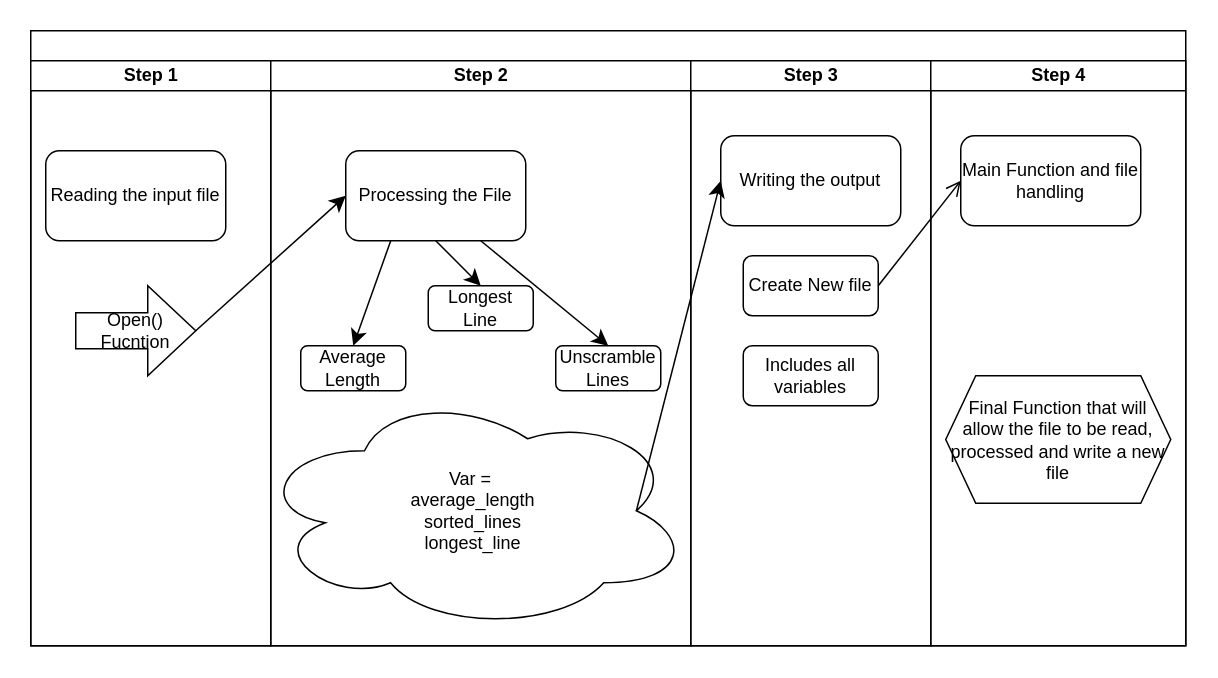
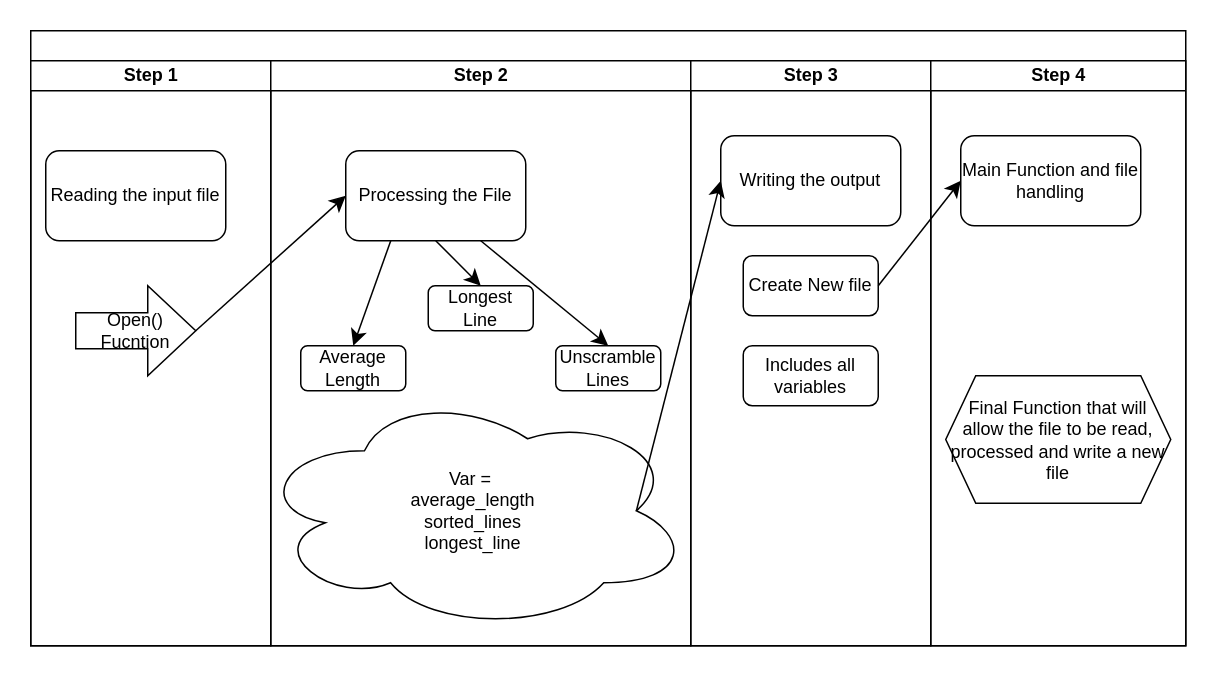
edge "Create New file" -> "Main Function and file handling": arrowhead open -> classic
